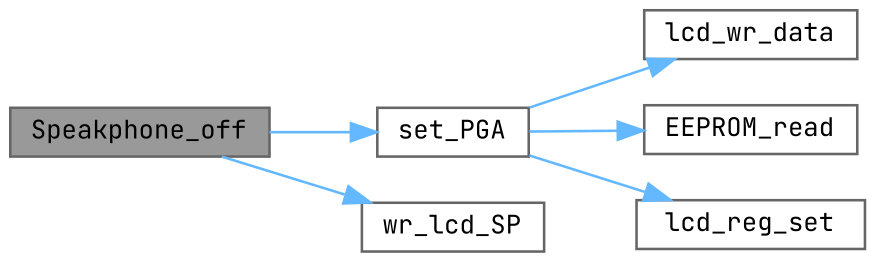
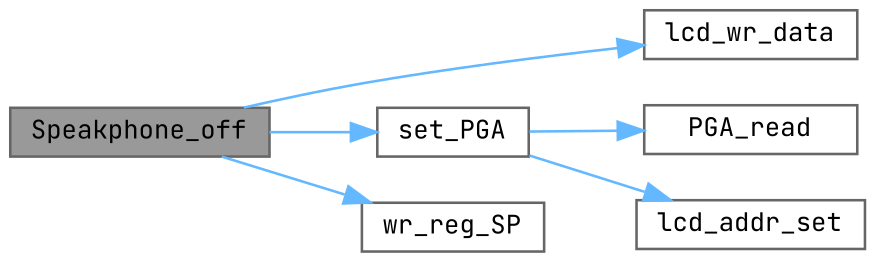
edge "set_PGA" -> "lcd_wr_data": now "Speakphone_off" -> "lcd_wr_data"
node "EEPROM_read": label "EEPROM_read" -> "PGA_read"
node "lcd_reg_set": label "lcd_reg_set" -> "lcd_addr_set"
node "wr_lcd_SP": label "wr_lcd_SP" -> "wr_reg_SP"
